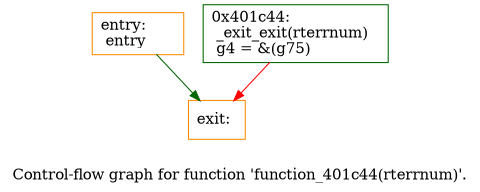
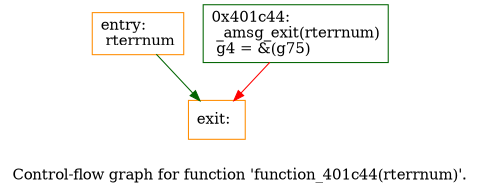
node "0x401c44:": text "_exit_exit(rterrnum)" -> "_amsg_exit(rterrnum)"
node "entry:": text "entry" -> "rterrnum"
